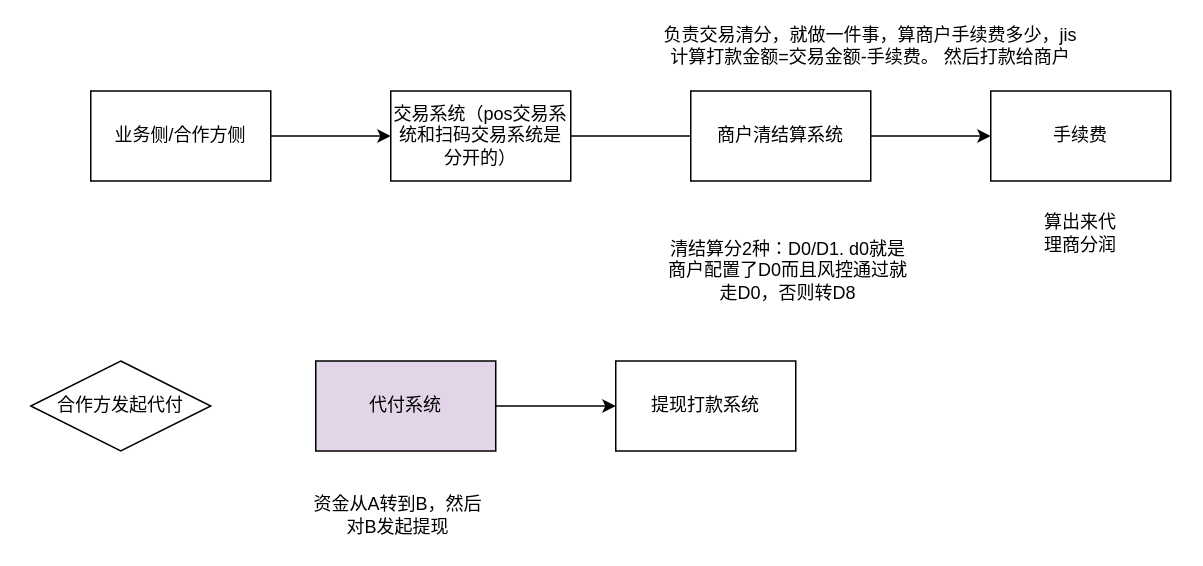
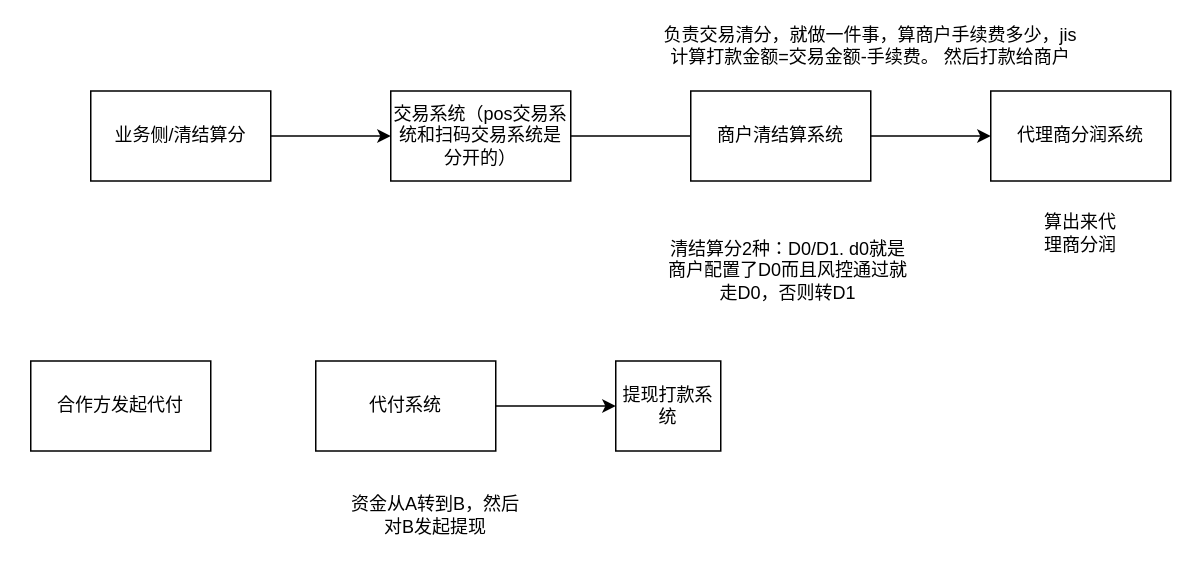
node "业务侧/合作方侧": label "业务侧/合作方侧" -> "业务侧/清结算分"
node "手续费": label "手续费" -> "代理商分润系统"
node "清结算分2种：D0/D1. d0就是商户配置了D0而且风控通过就走D0，否则转D8": label "清结算分2种：D0/D1. d0就是商户配置了D0而且风控通过就走D0，否则转D8" -> "清结算分2种：D0/D1. d0就是商户配置了D0而且风控通过就走D0，否则转D1"
node "合作方发起代付": shape diamond -> rectangle
node "代付系统": fillcolor #e1d5e7 -> #ffffff
node "提现打款系统": size 180x90 -> 105x90
node "资金从A转到B，然后对B发起提现": moved (398, 515) -> (436, 515)
